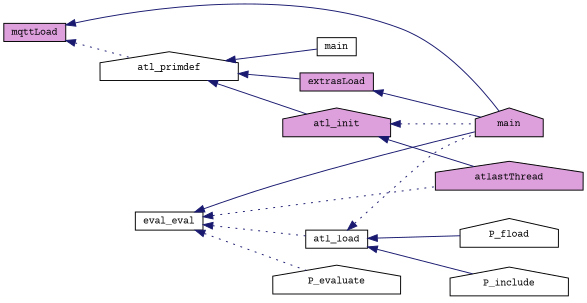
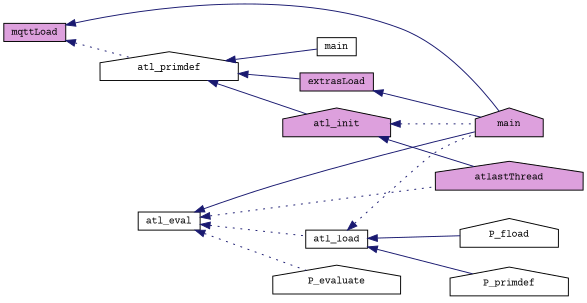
node "eval_eval": label "eval_eval" -> "atl_eval"
node "P_include": label "P_include" -> "P_primdef"
